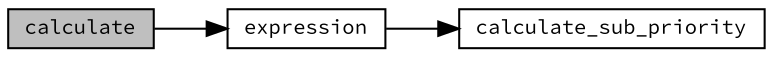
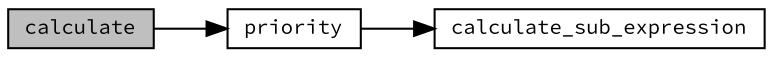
node "expression": label "expression" -> "priority"
node "calculate_sub_priority": label "calculate_sub_priority" -> "calculate_sub_expression"
